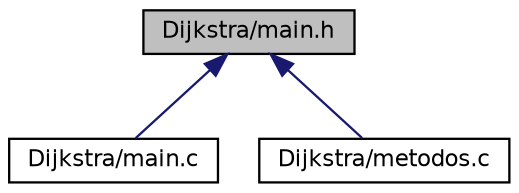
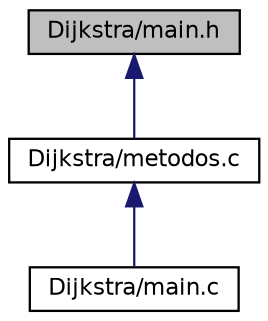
edge "Dijkstra/main.c" -> "Dijkstra/main.h": now "Dijkstra/main.c" -> "Dijkstra/metodos.c"
